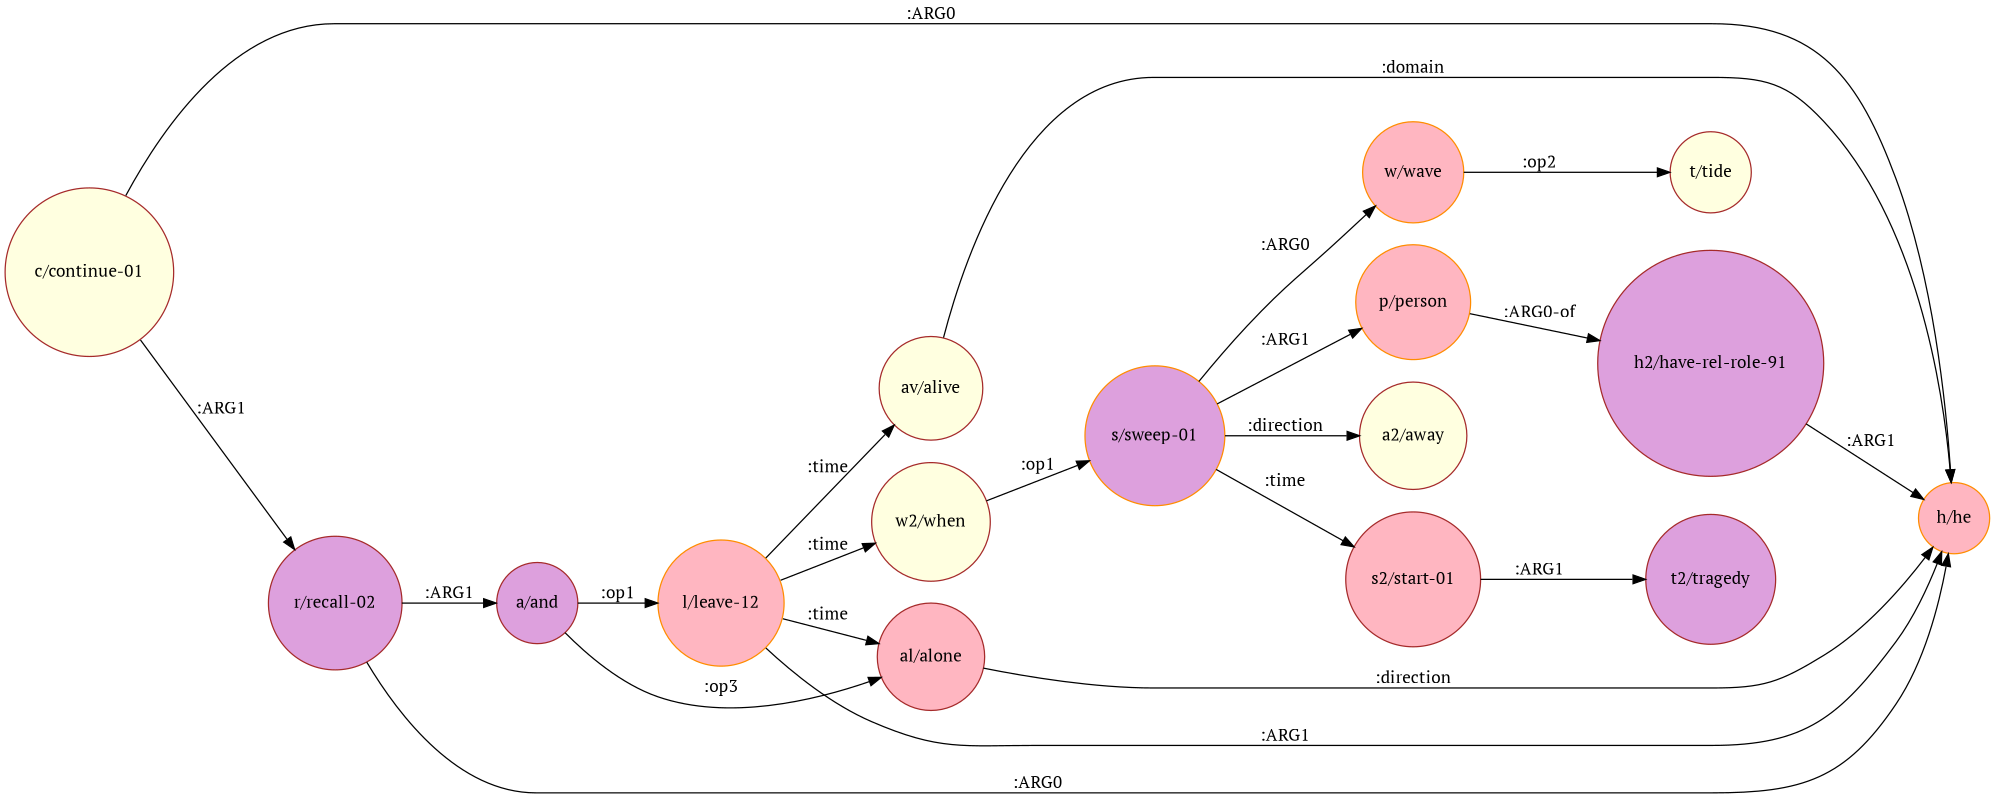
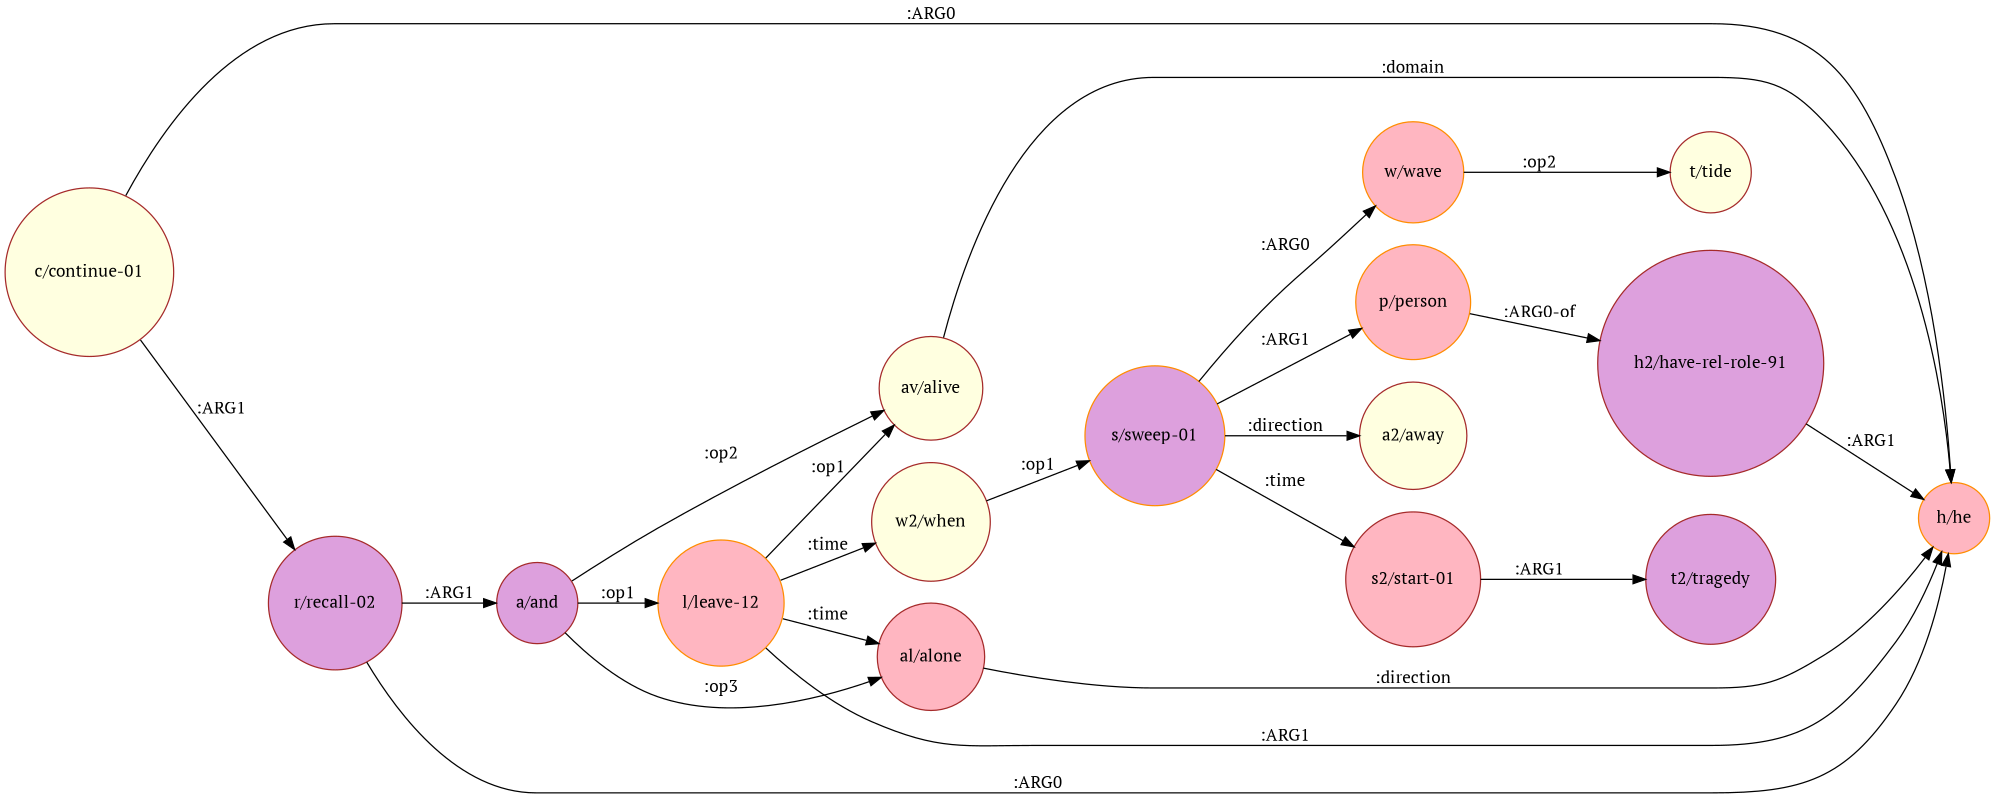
edge "l/leave-12" -> "av/alive": label ":time" -> ":op1"
edge "a/and" -> "av/alive": added, label ":op2"
